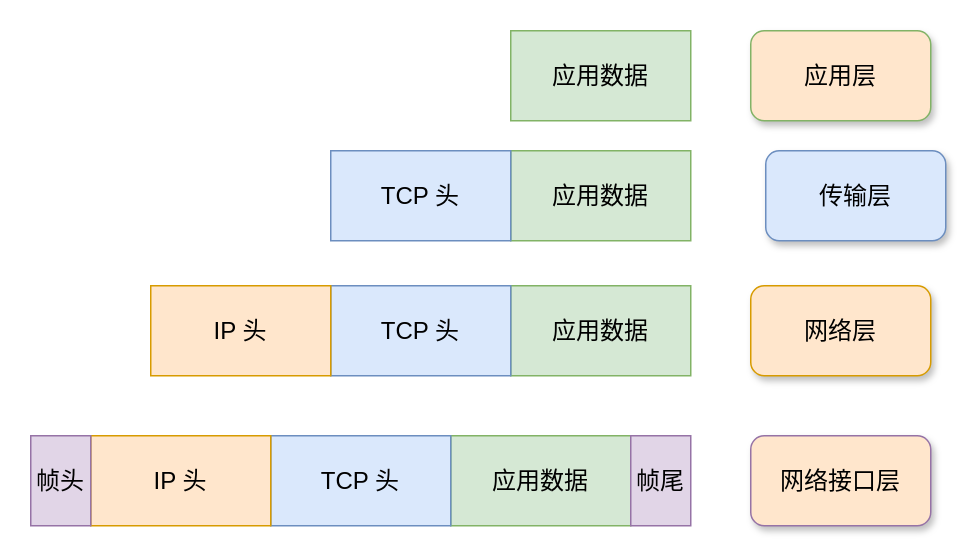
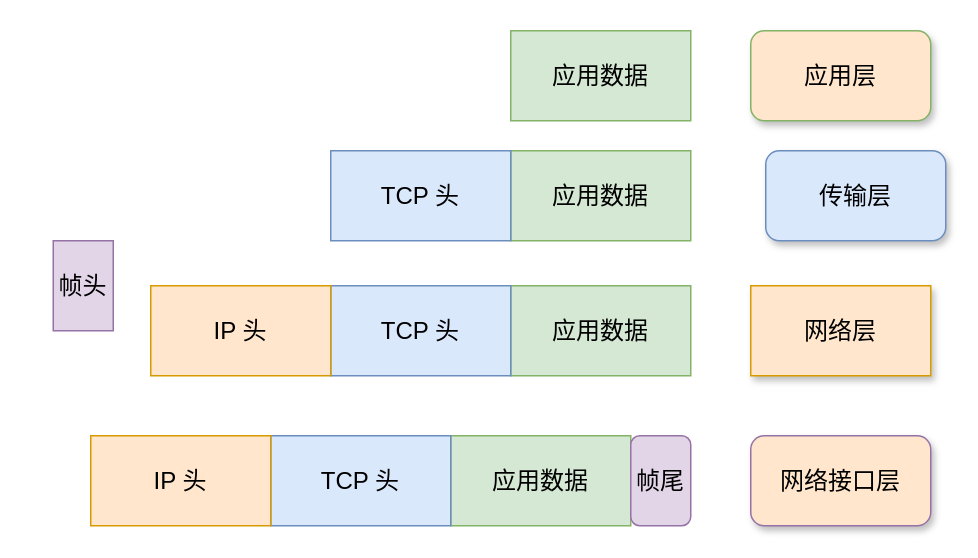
node "网络层": shape rounded rectangle -> rectangle
node "帧头": moved (61, 481) -> (83, 286)
node "帧尾": shape rectangle -> rounded rectangle
